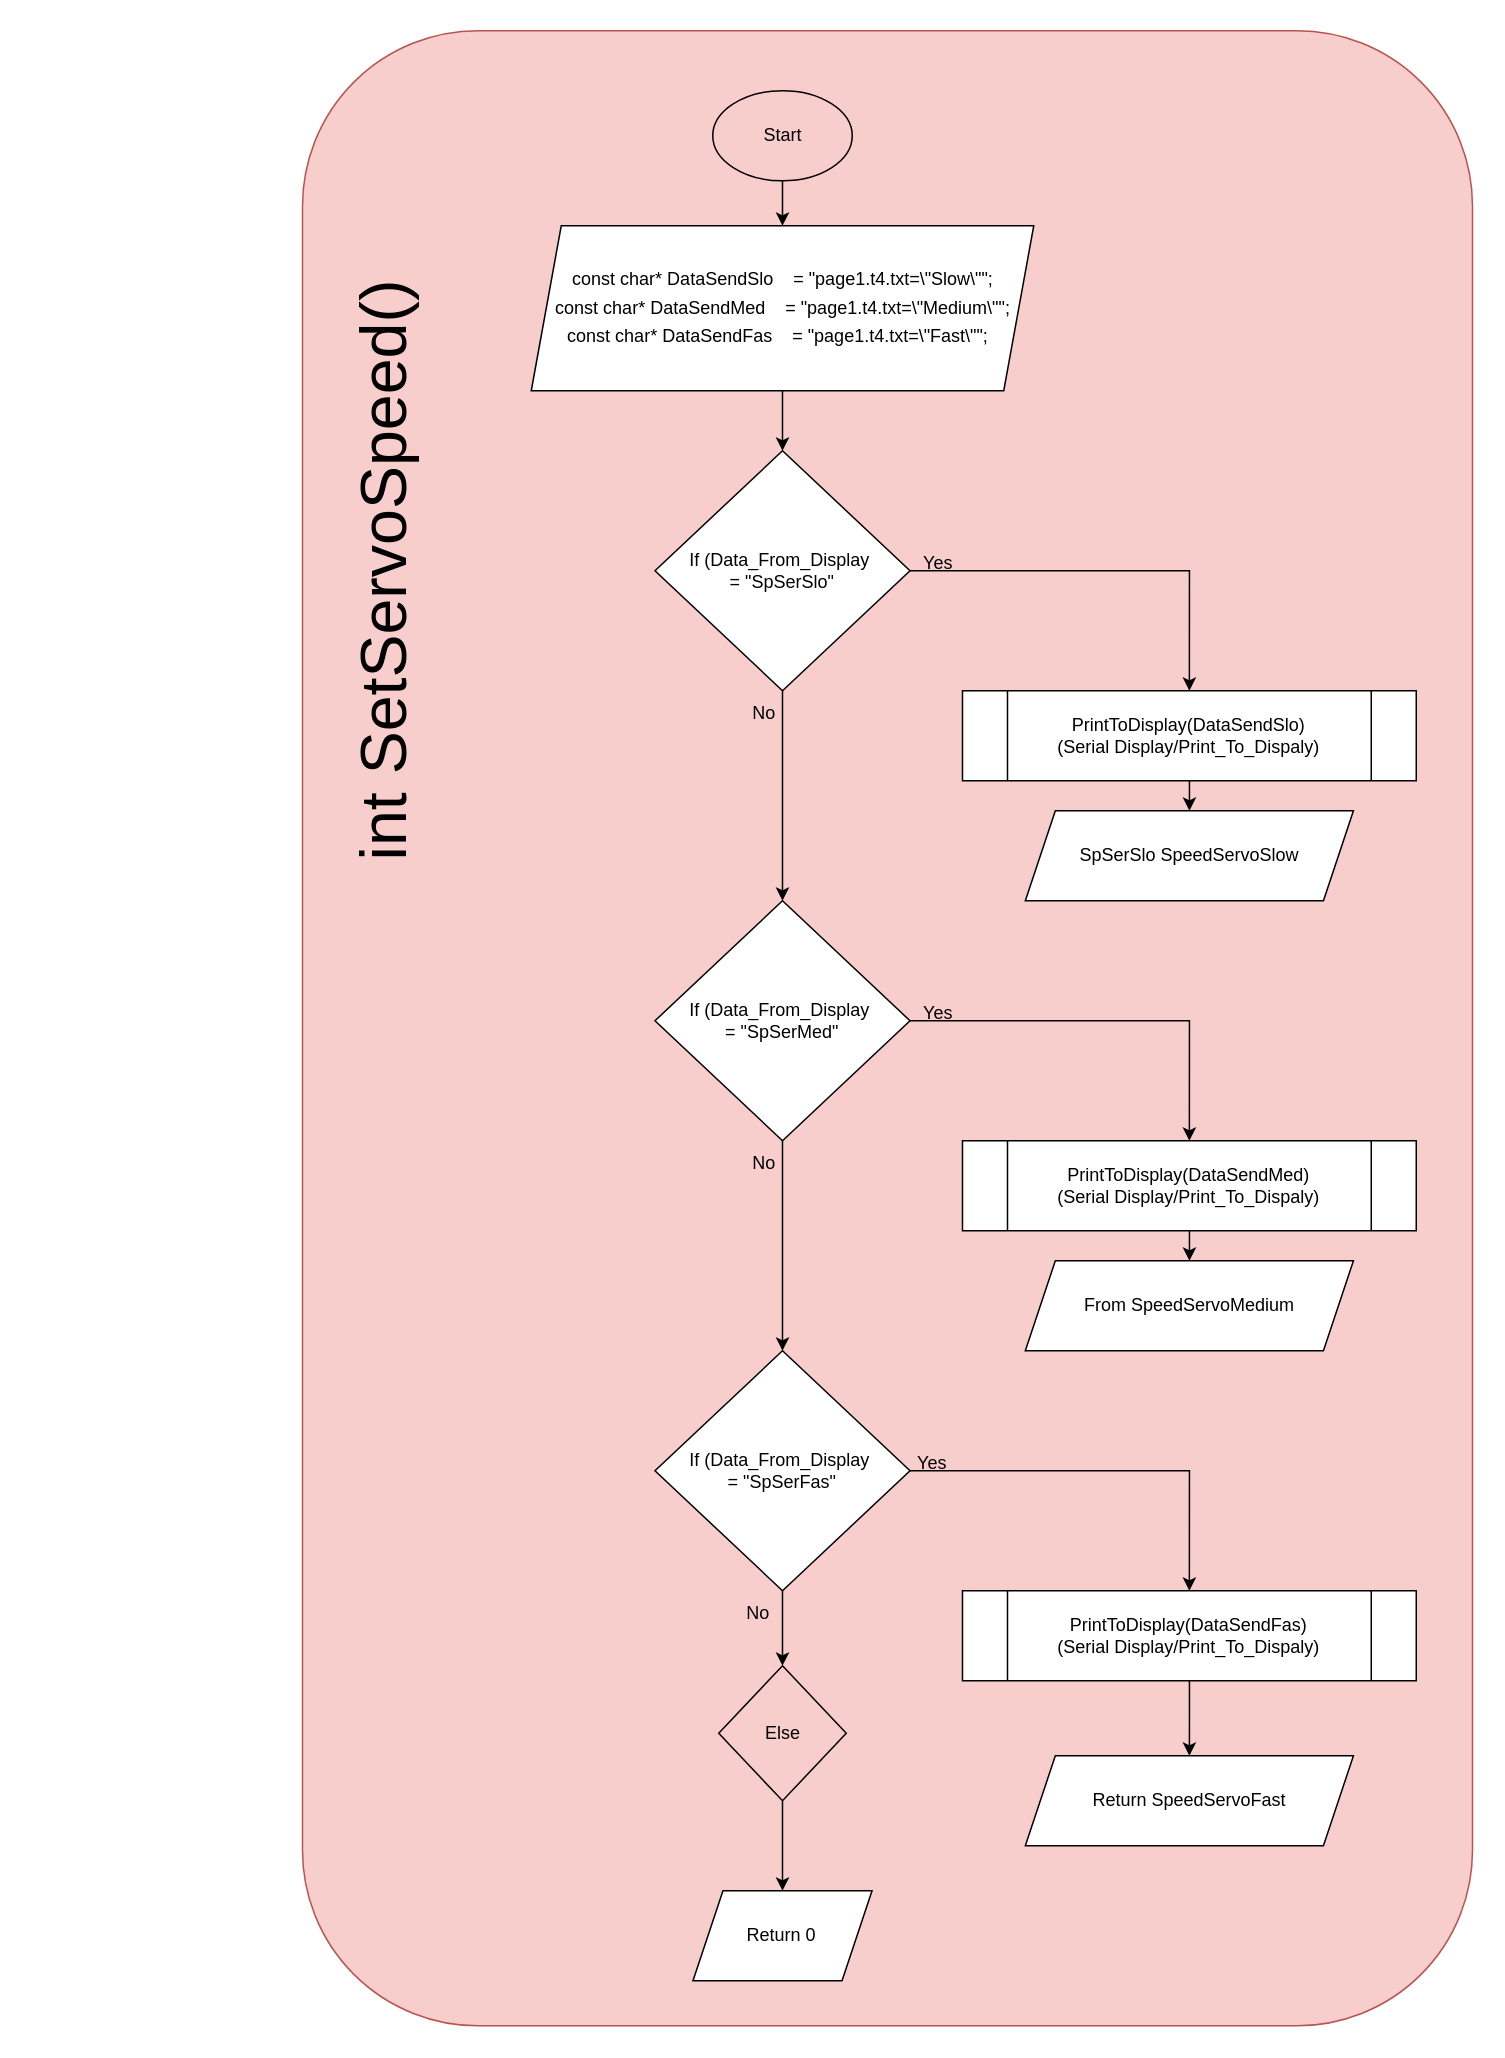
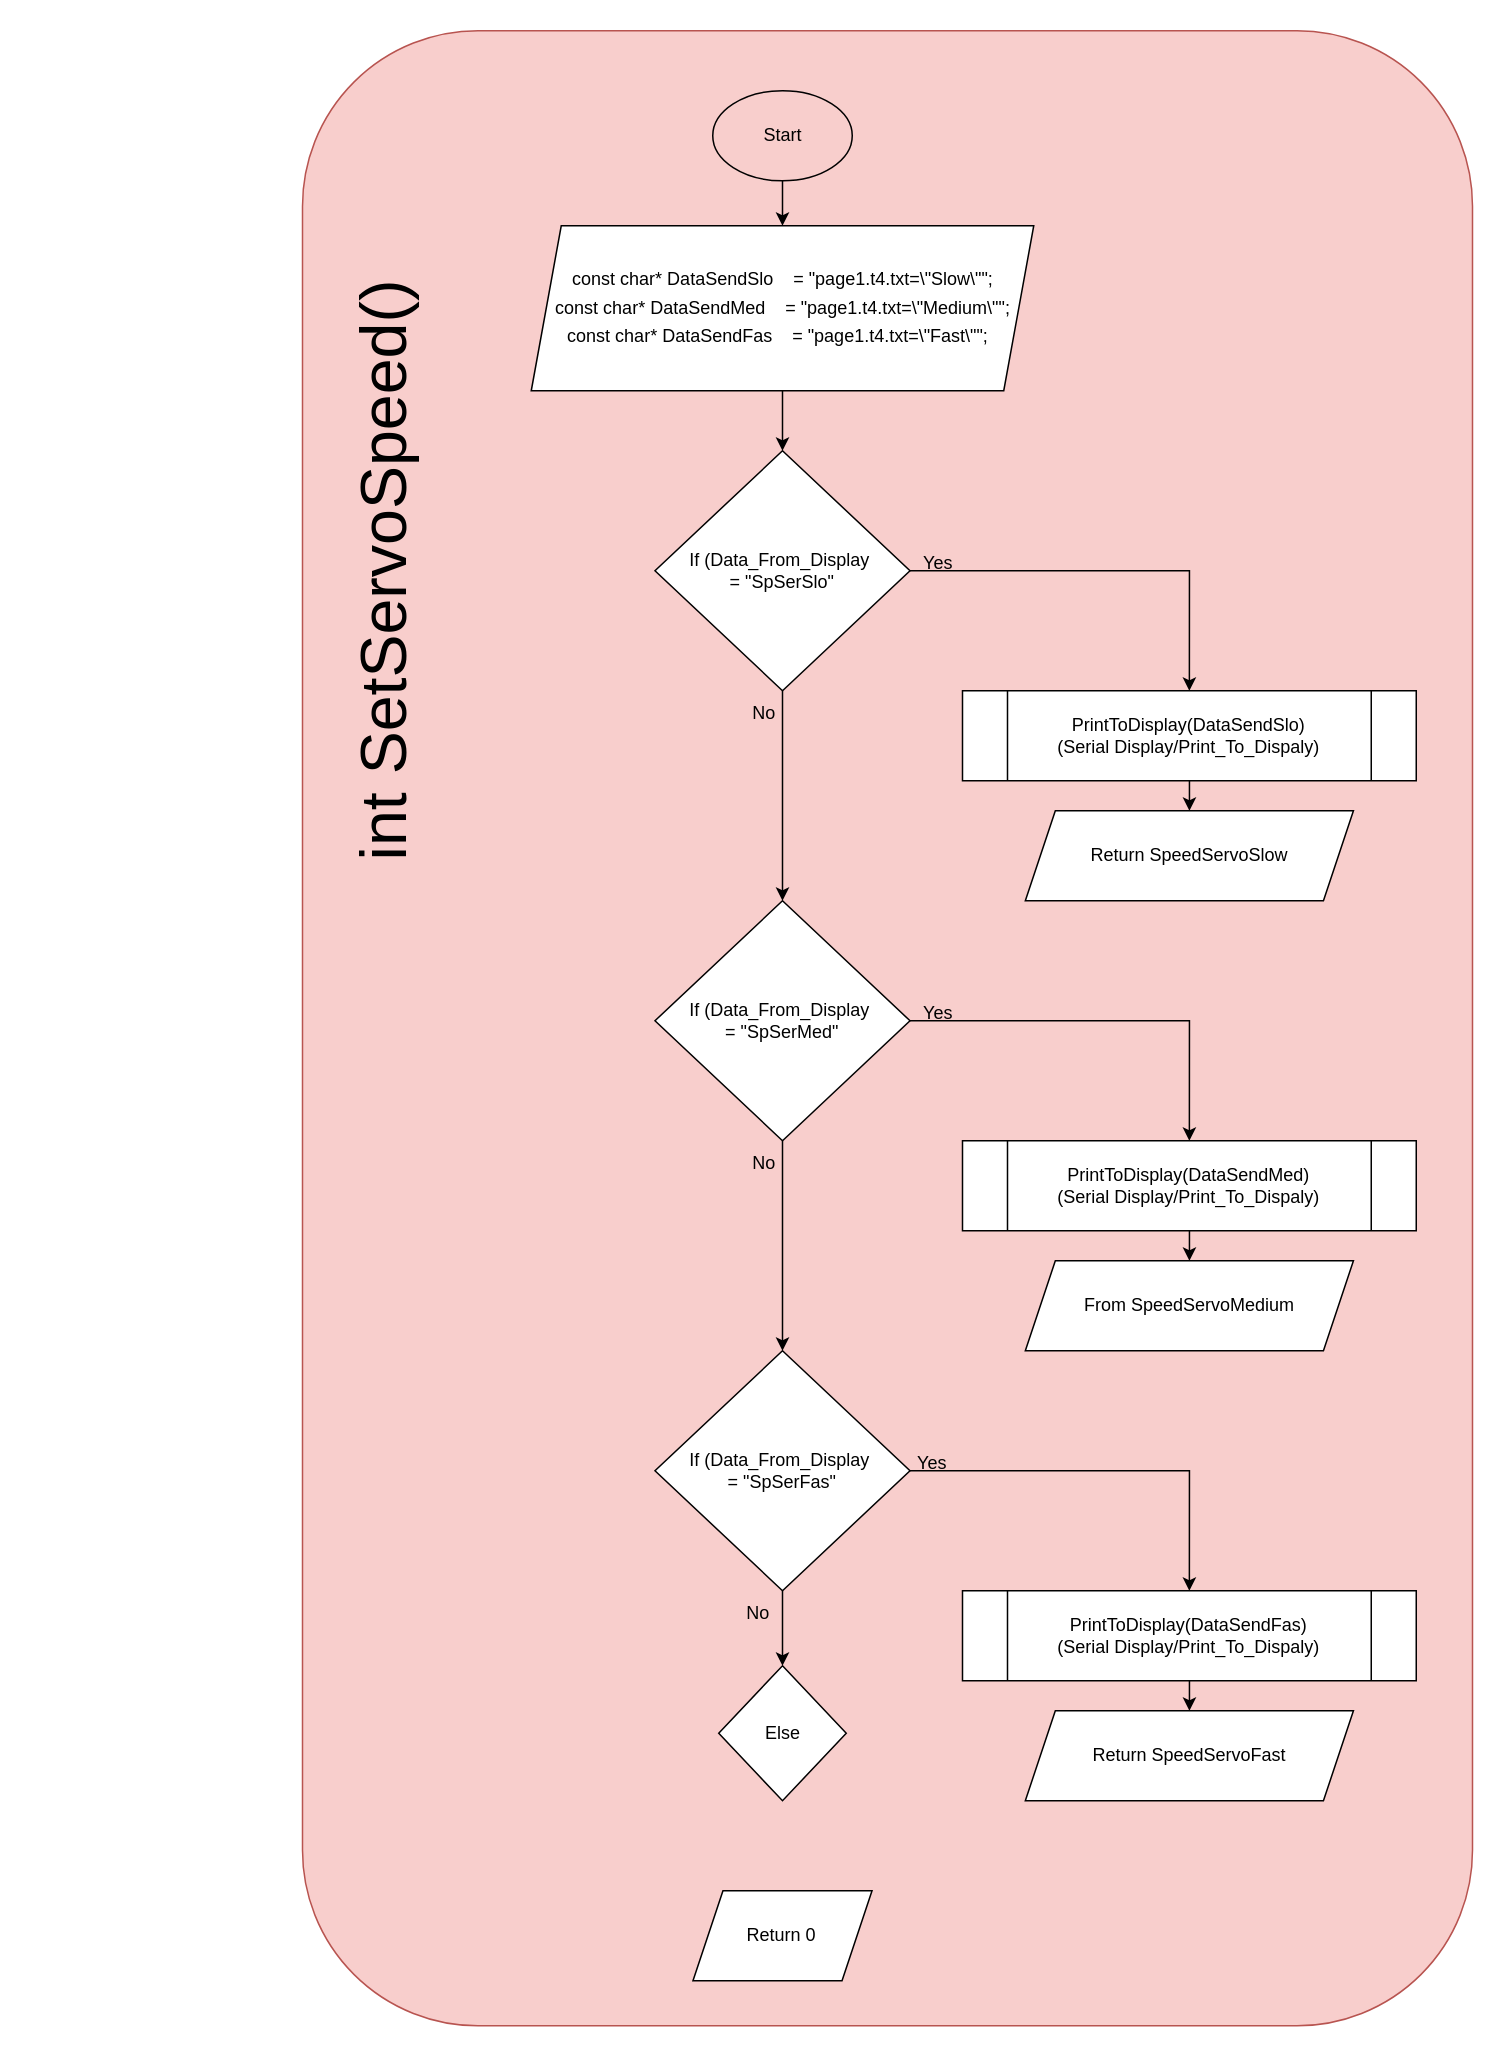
node "SpSerSlo SpeedServoSlow": label "SpSerSlo SpeedServoSlow" -> "Return SpeedServoSlow"
node "Else": fillcolor #f8cecc -> #ffffff
node "Return SpeedServoFast": moved (1189, 1801) -> (1189, 1756)
edge "Else" -> "Return 0": removed
